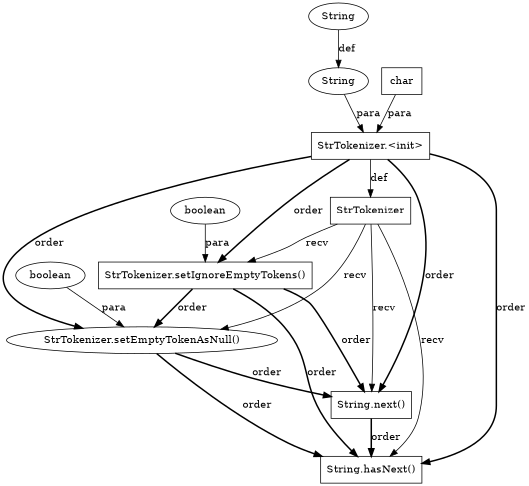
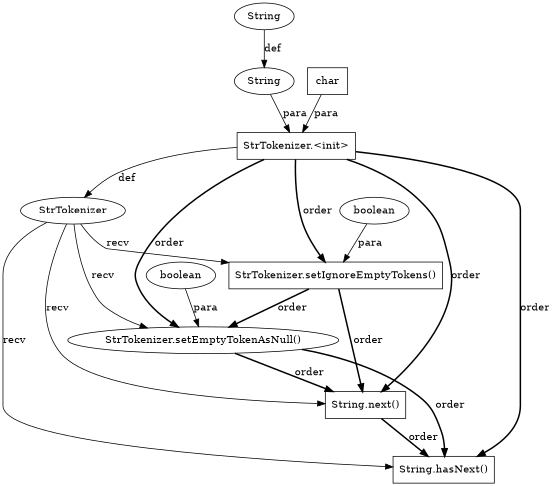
node "StrTokenizer": shape box -> ellipse
edge "StrTokenizer.setIgnoreEmptyTokens()" -> "String.hasNext()": removed, label "order"
